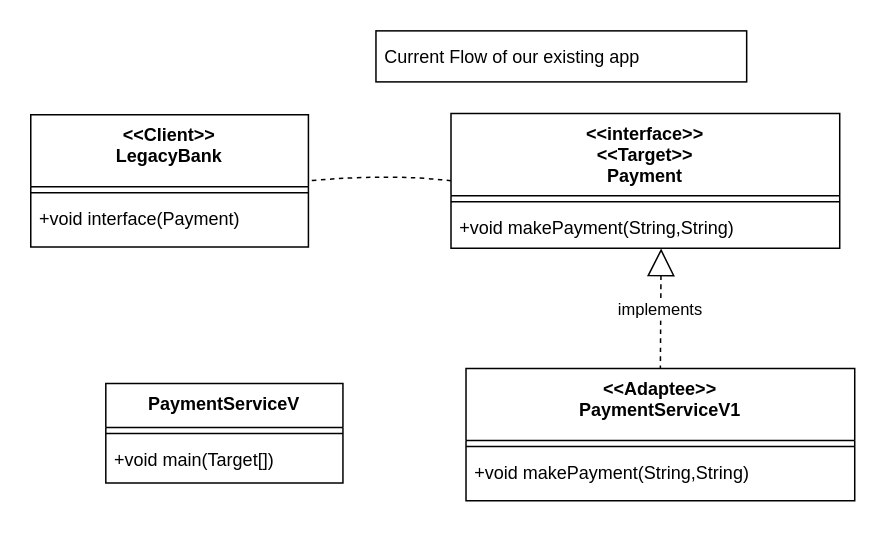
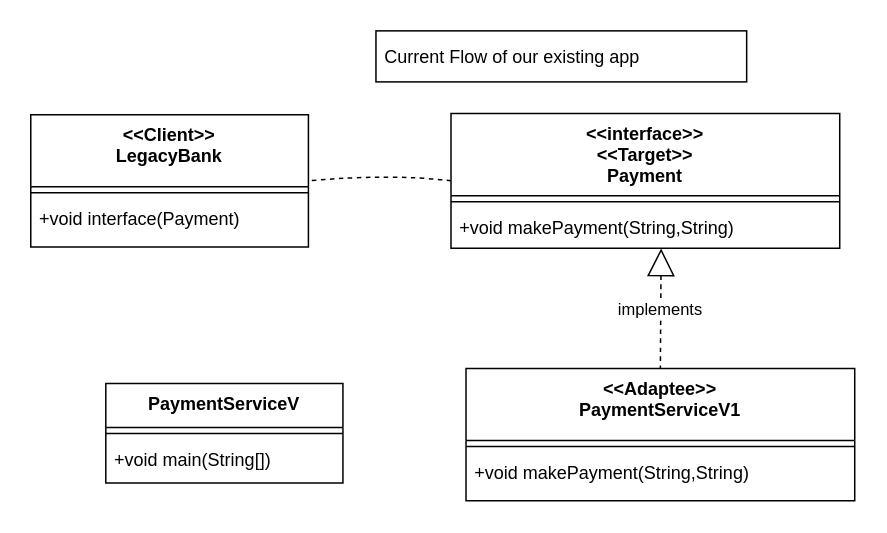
node "+void main(Target[])": label "+void main(Target[])" -> "+void main(String[])"
